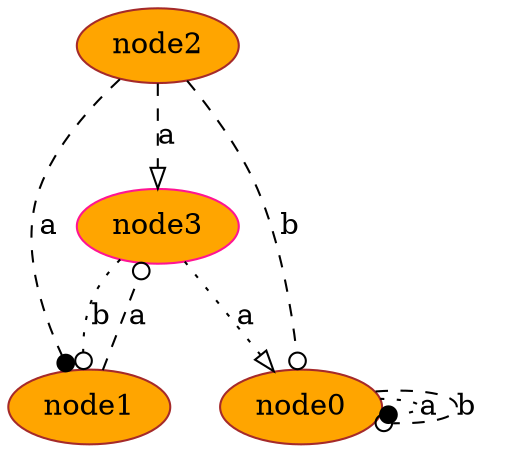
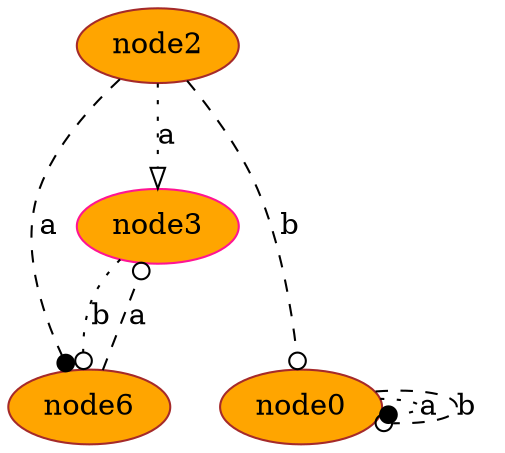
edge "node2" -> "node3": style dashed -> dotted
edge "node3" -> "node0": removed, label "a"
node "node1": label "node1" -> "node6"
